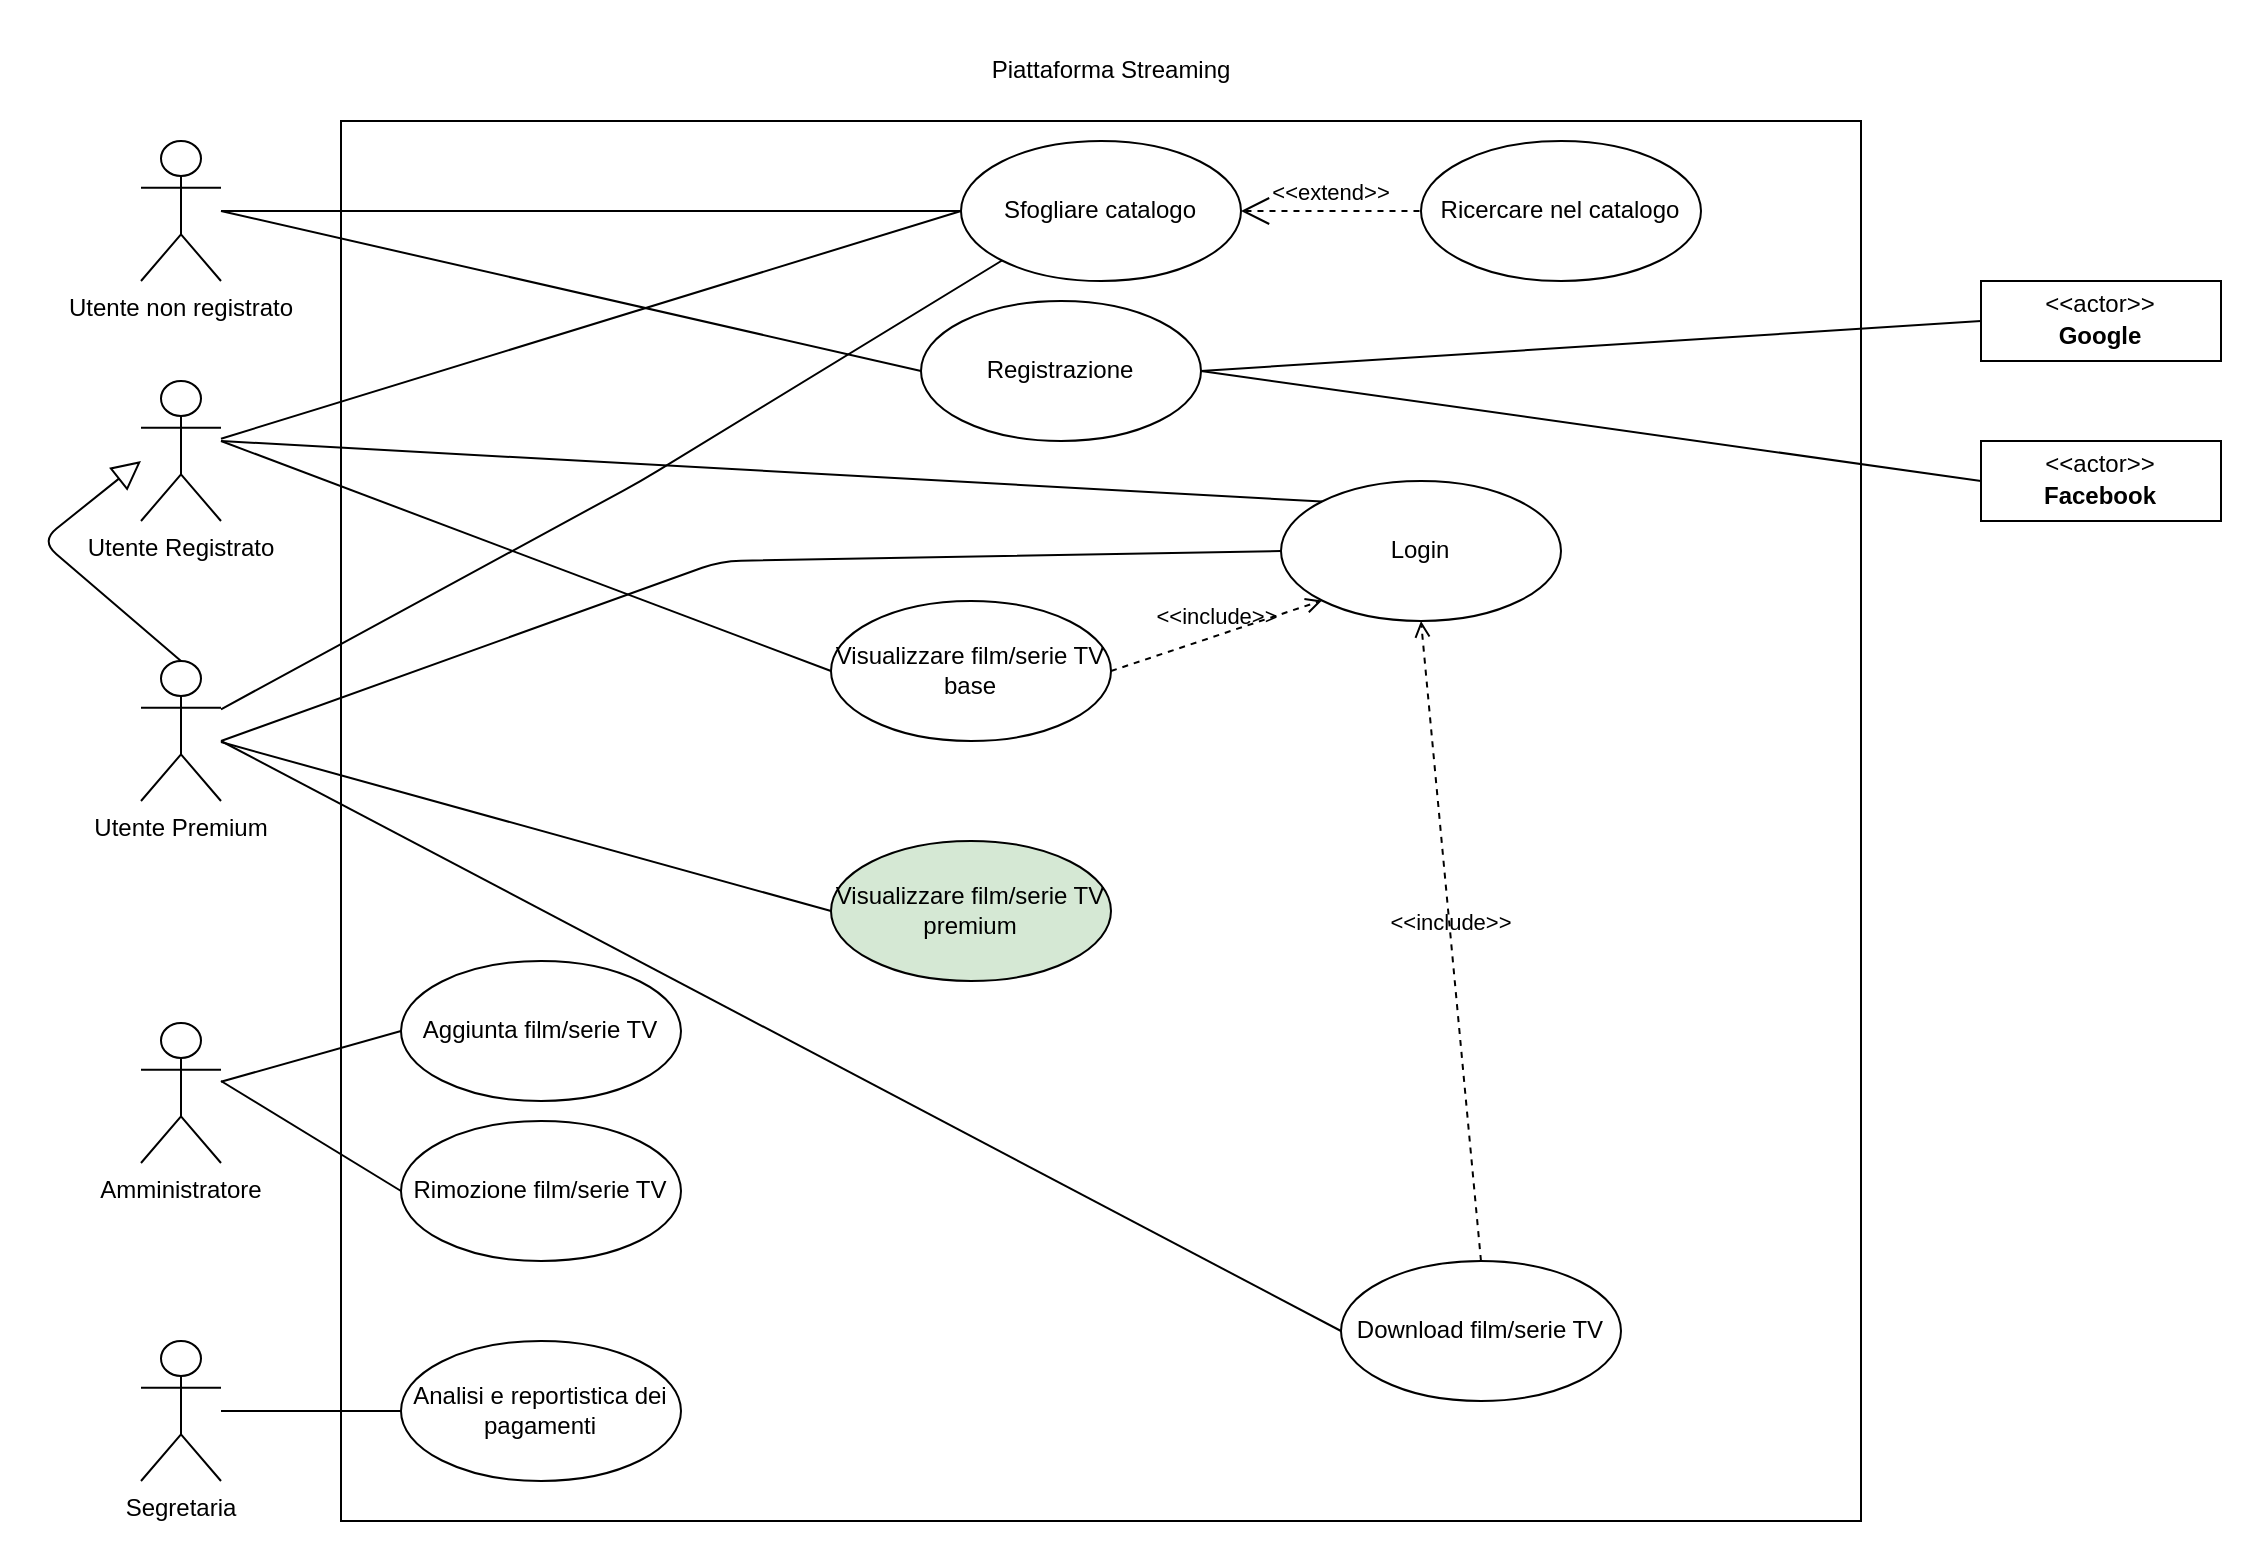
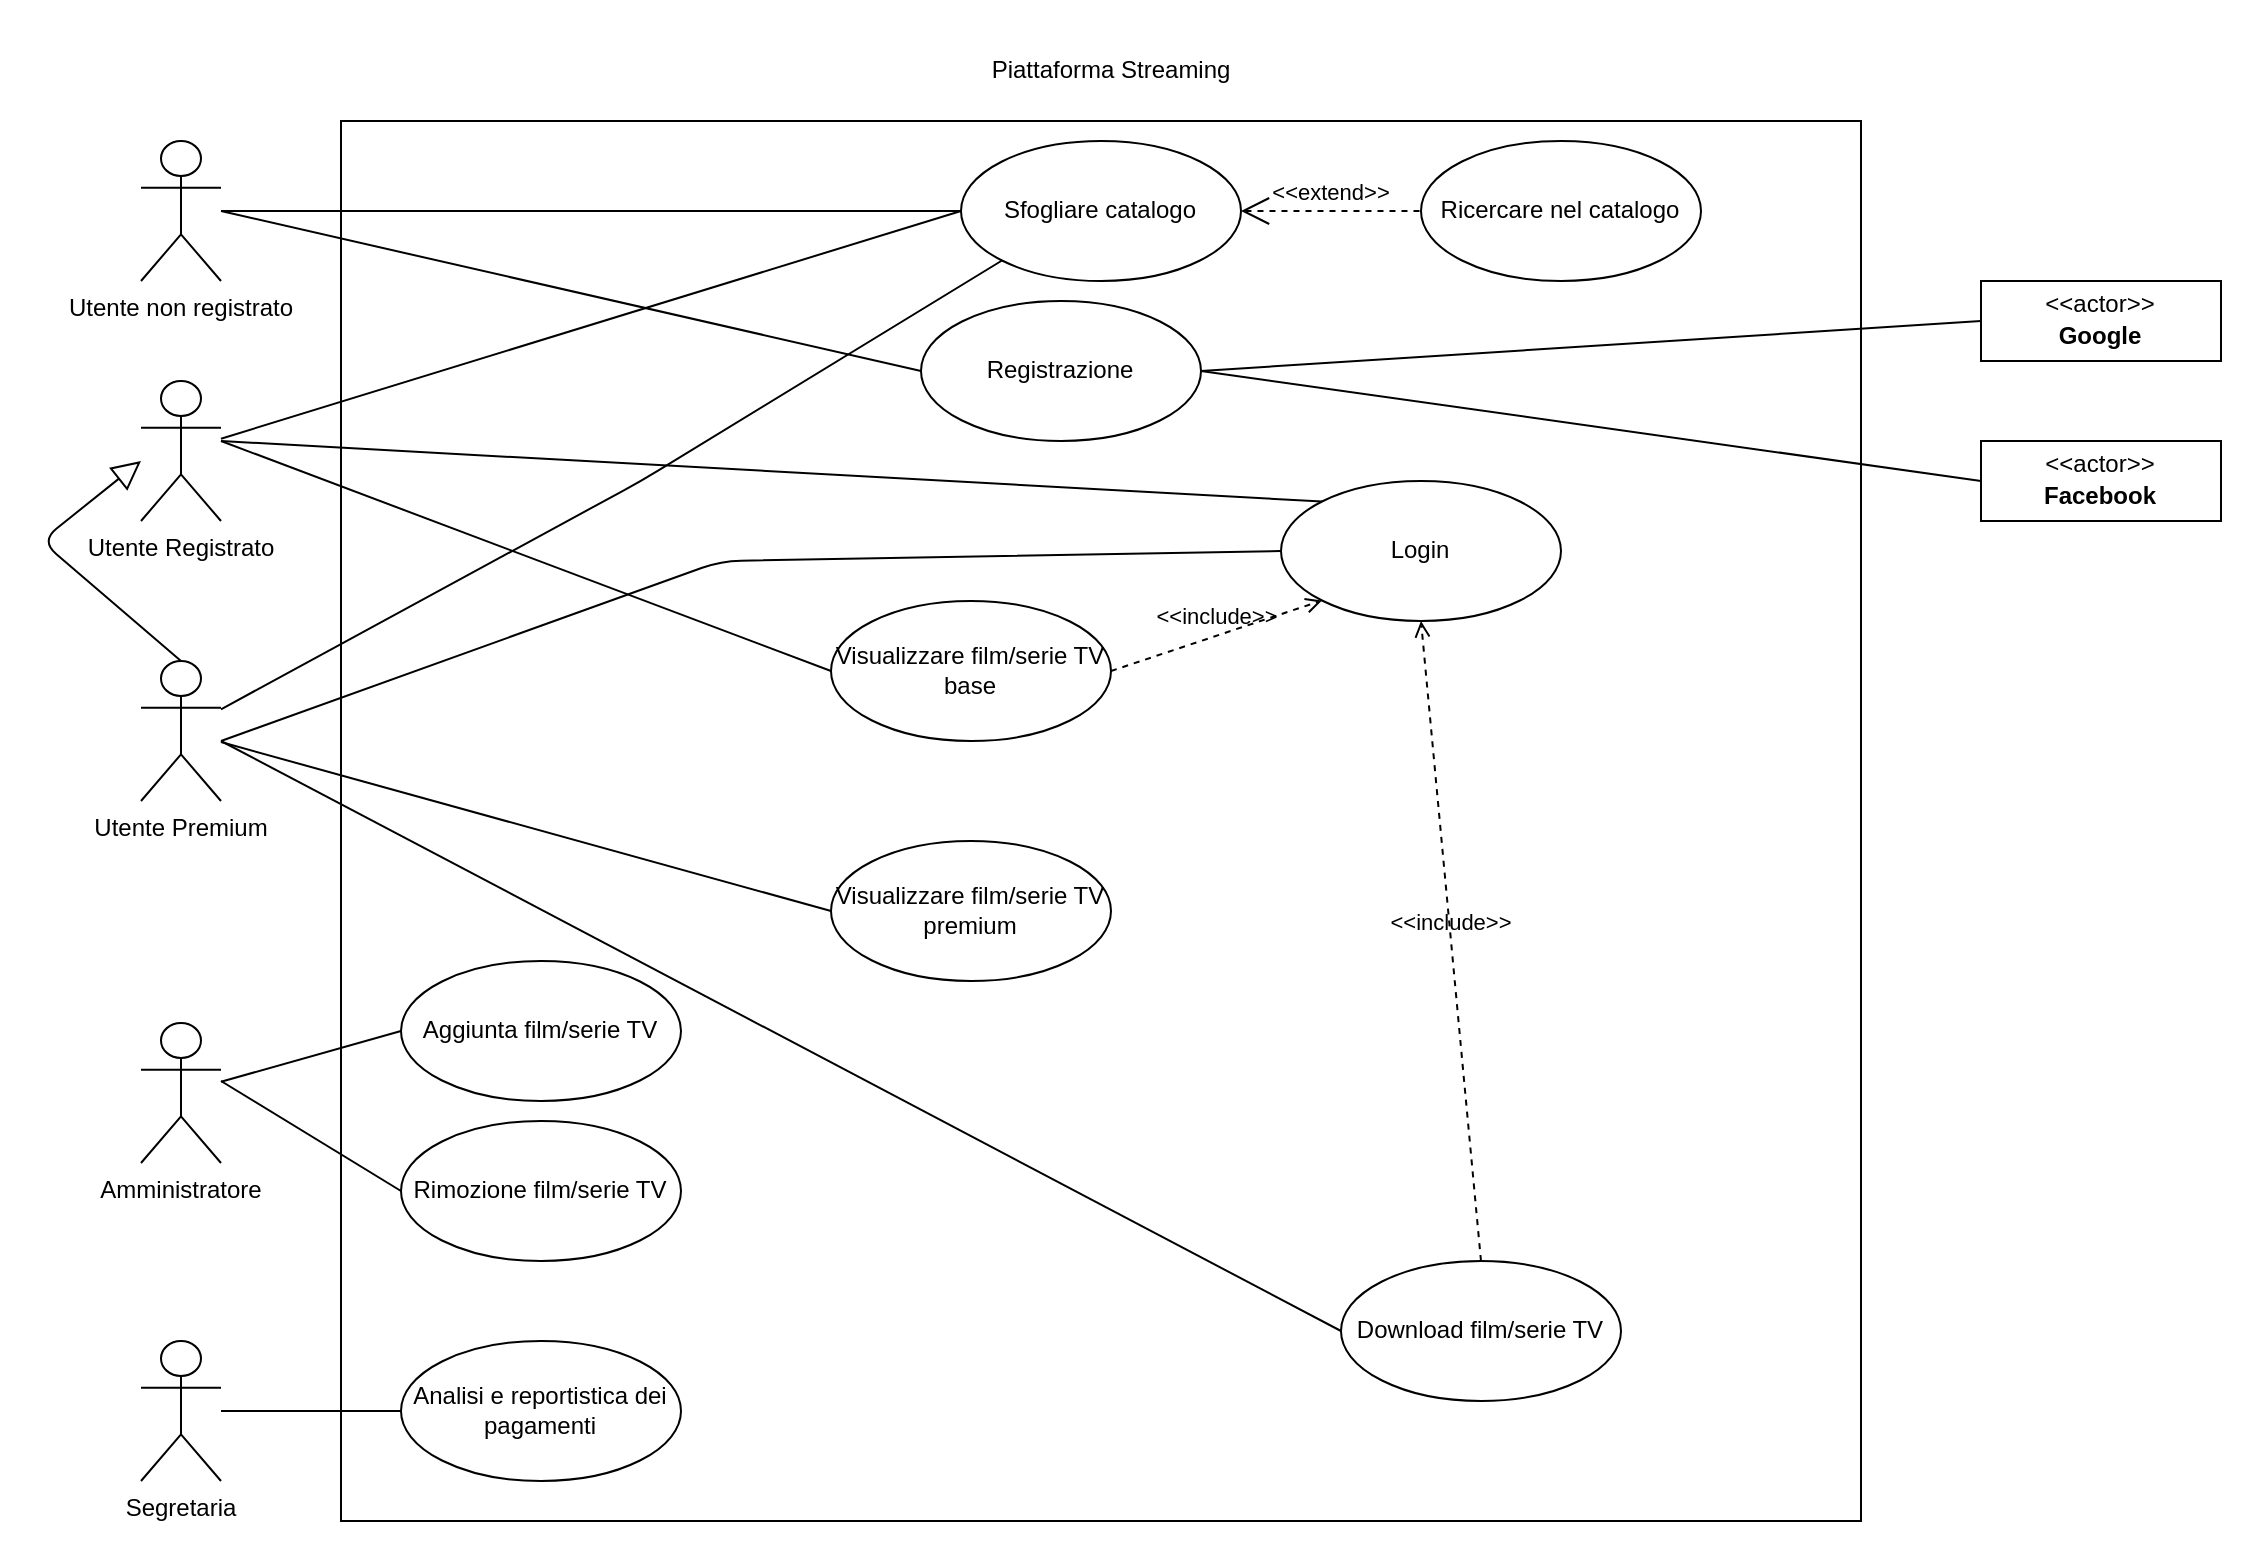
node "Visualizzare film/serie TV premium": fillcolor #d5e8d4 -> #ffffff
